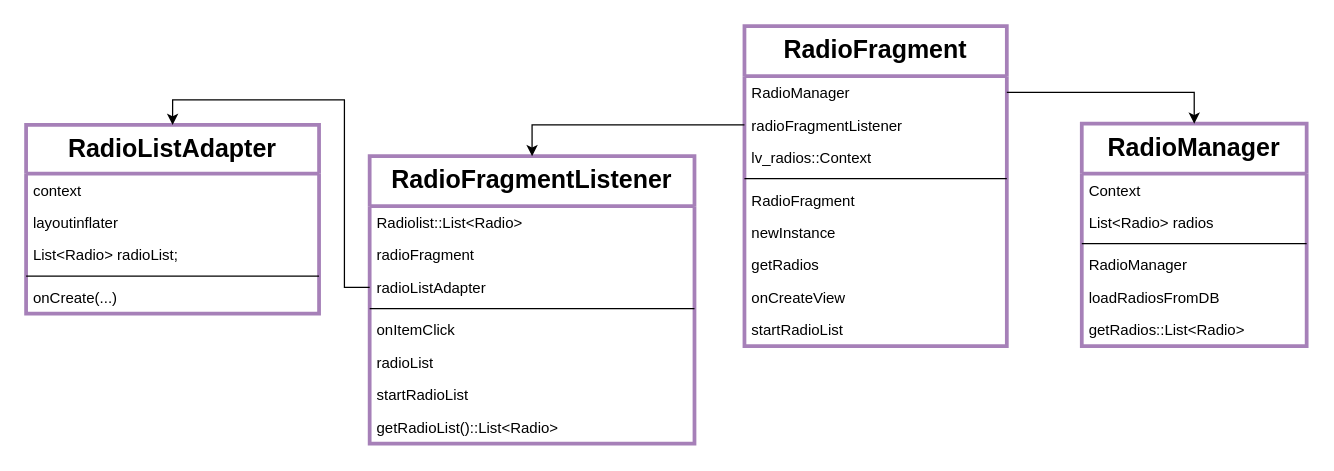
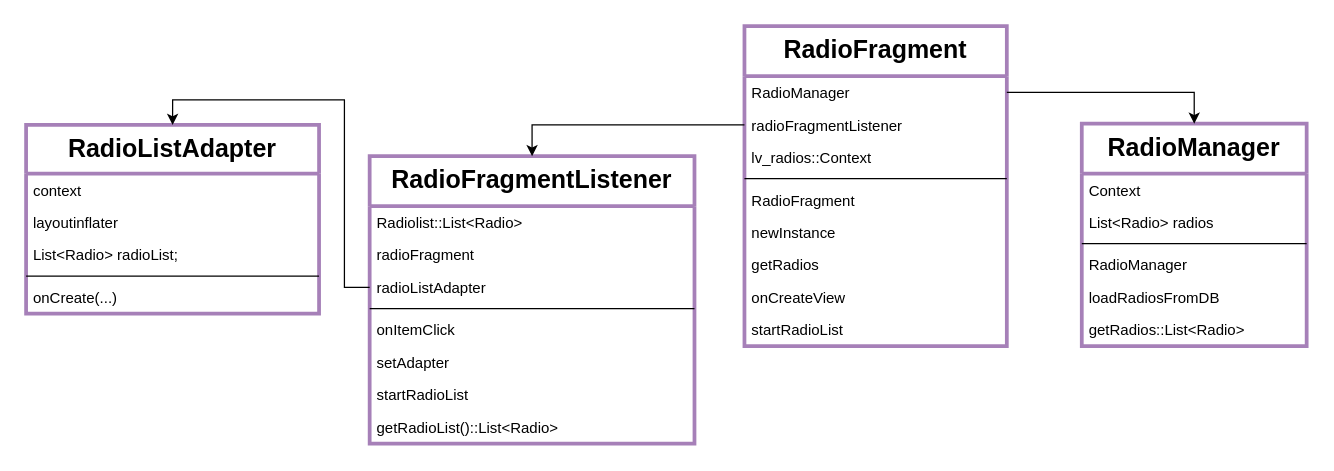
node "radioList": label "radioList" -> "setAdapter"
